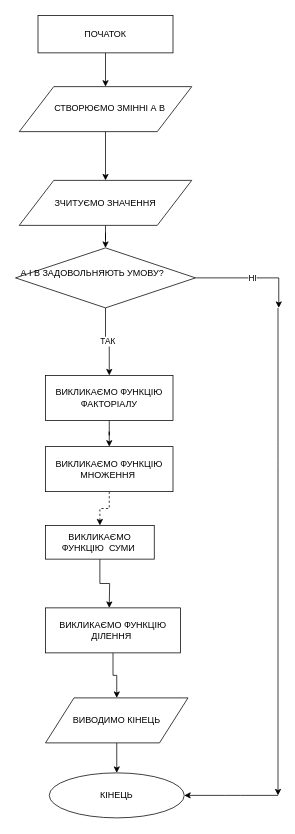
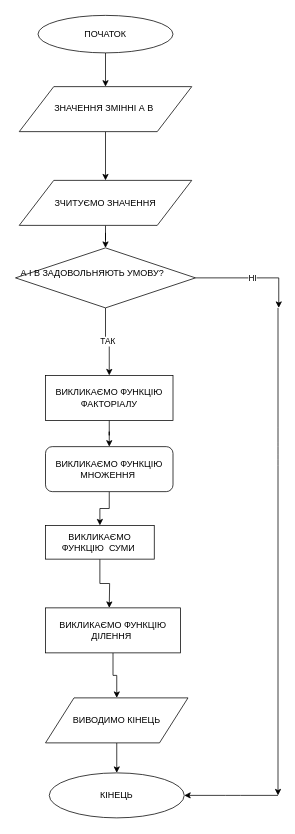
node "ПОЧАТОК": shape rectangle -> ellipse
node "СТВОРЮЄМО ЗМІННІ А В": label "СТВОРЮЄМО ЗМІННІ А В" -> "ЗНАЧЕННЯ ЗМІННІ А В"
node "ВИКЛИКАЄМО ФУНКЦІЮ МНОЖЕННЯ": shape rectangle -> rounded rectangle
edge "ВИКЛИКАЄМО ФУНКЦІЮ МНОЖЕННЯ" -> "ВИКЛИКАЄМО ФУНКЦІЮ СУМИ": style dashed -> solid
